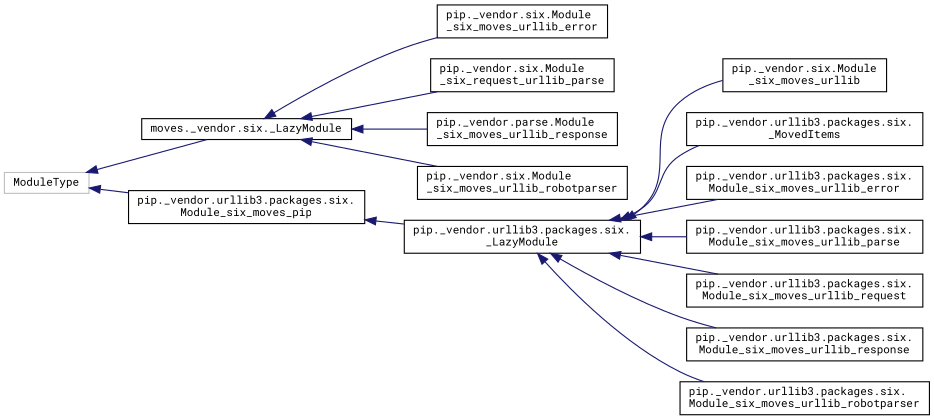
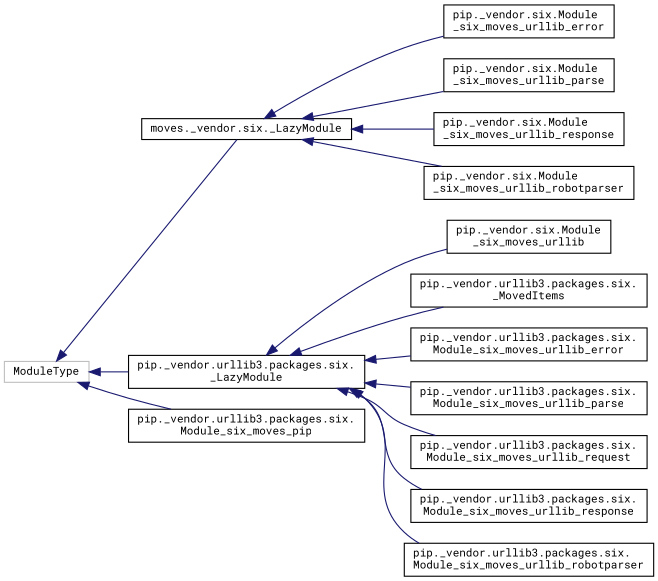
node "pip._vendor.six.Module _six_request_urllib_parse": label "pip._vendor.six.Module _six_request_urllib_parse" -> "pip._vendor.six.Module _six_moves_urllib_parse"
node "pip._vendor.parse.Module _six_moves_urllib_response": label "pip._vendor.parse.Module _six_moves_urllib_response" -> "pip._vendor.six.Module _six_moves_urllib_response"
edge "pip._vendor.urllib3.packages.six. _LazyModule" -> "pip._vendor.urllib3.packages.six. Module_six_moves_pip": now "pip._vendor.urllib3.packages.six. _LazyModule" -> "ModuleType"
